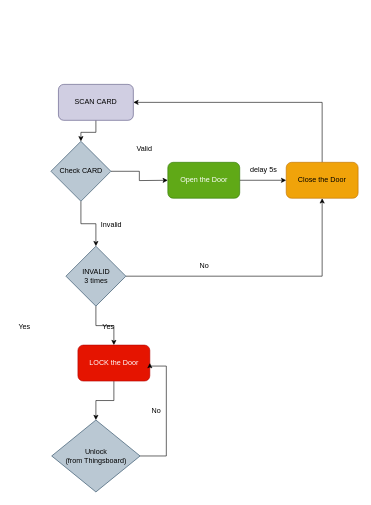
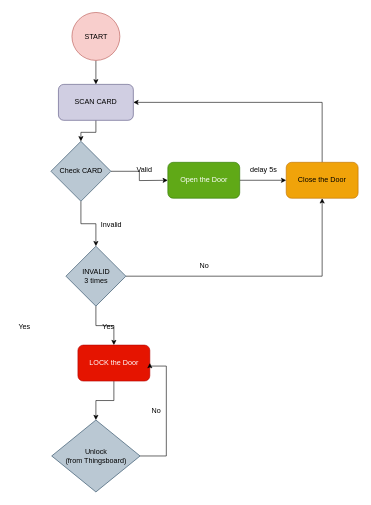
node "START": added
edge "START" -> "SCAN CARD": added
node "Valid": moved (144, 149) -> (144, 170)
